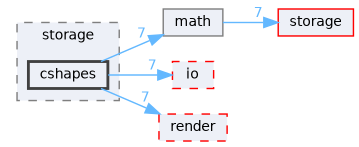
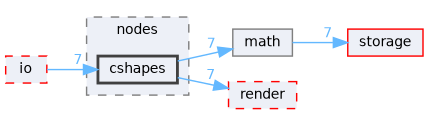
cluster "storage": label "storage" -> "nodes"
edge "cshapes" -> "io": reversed
